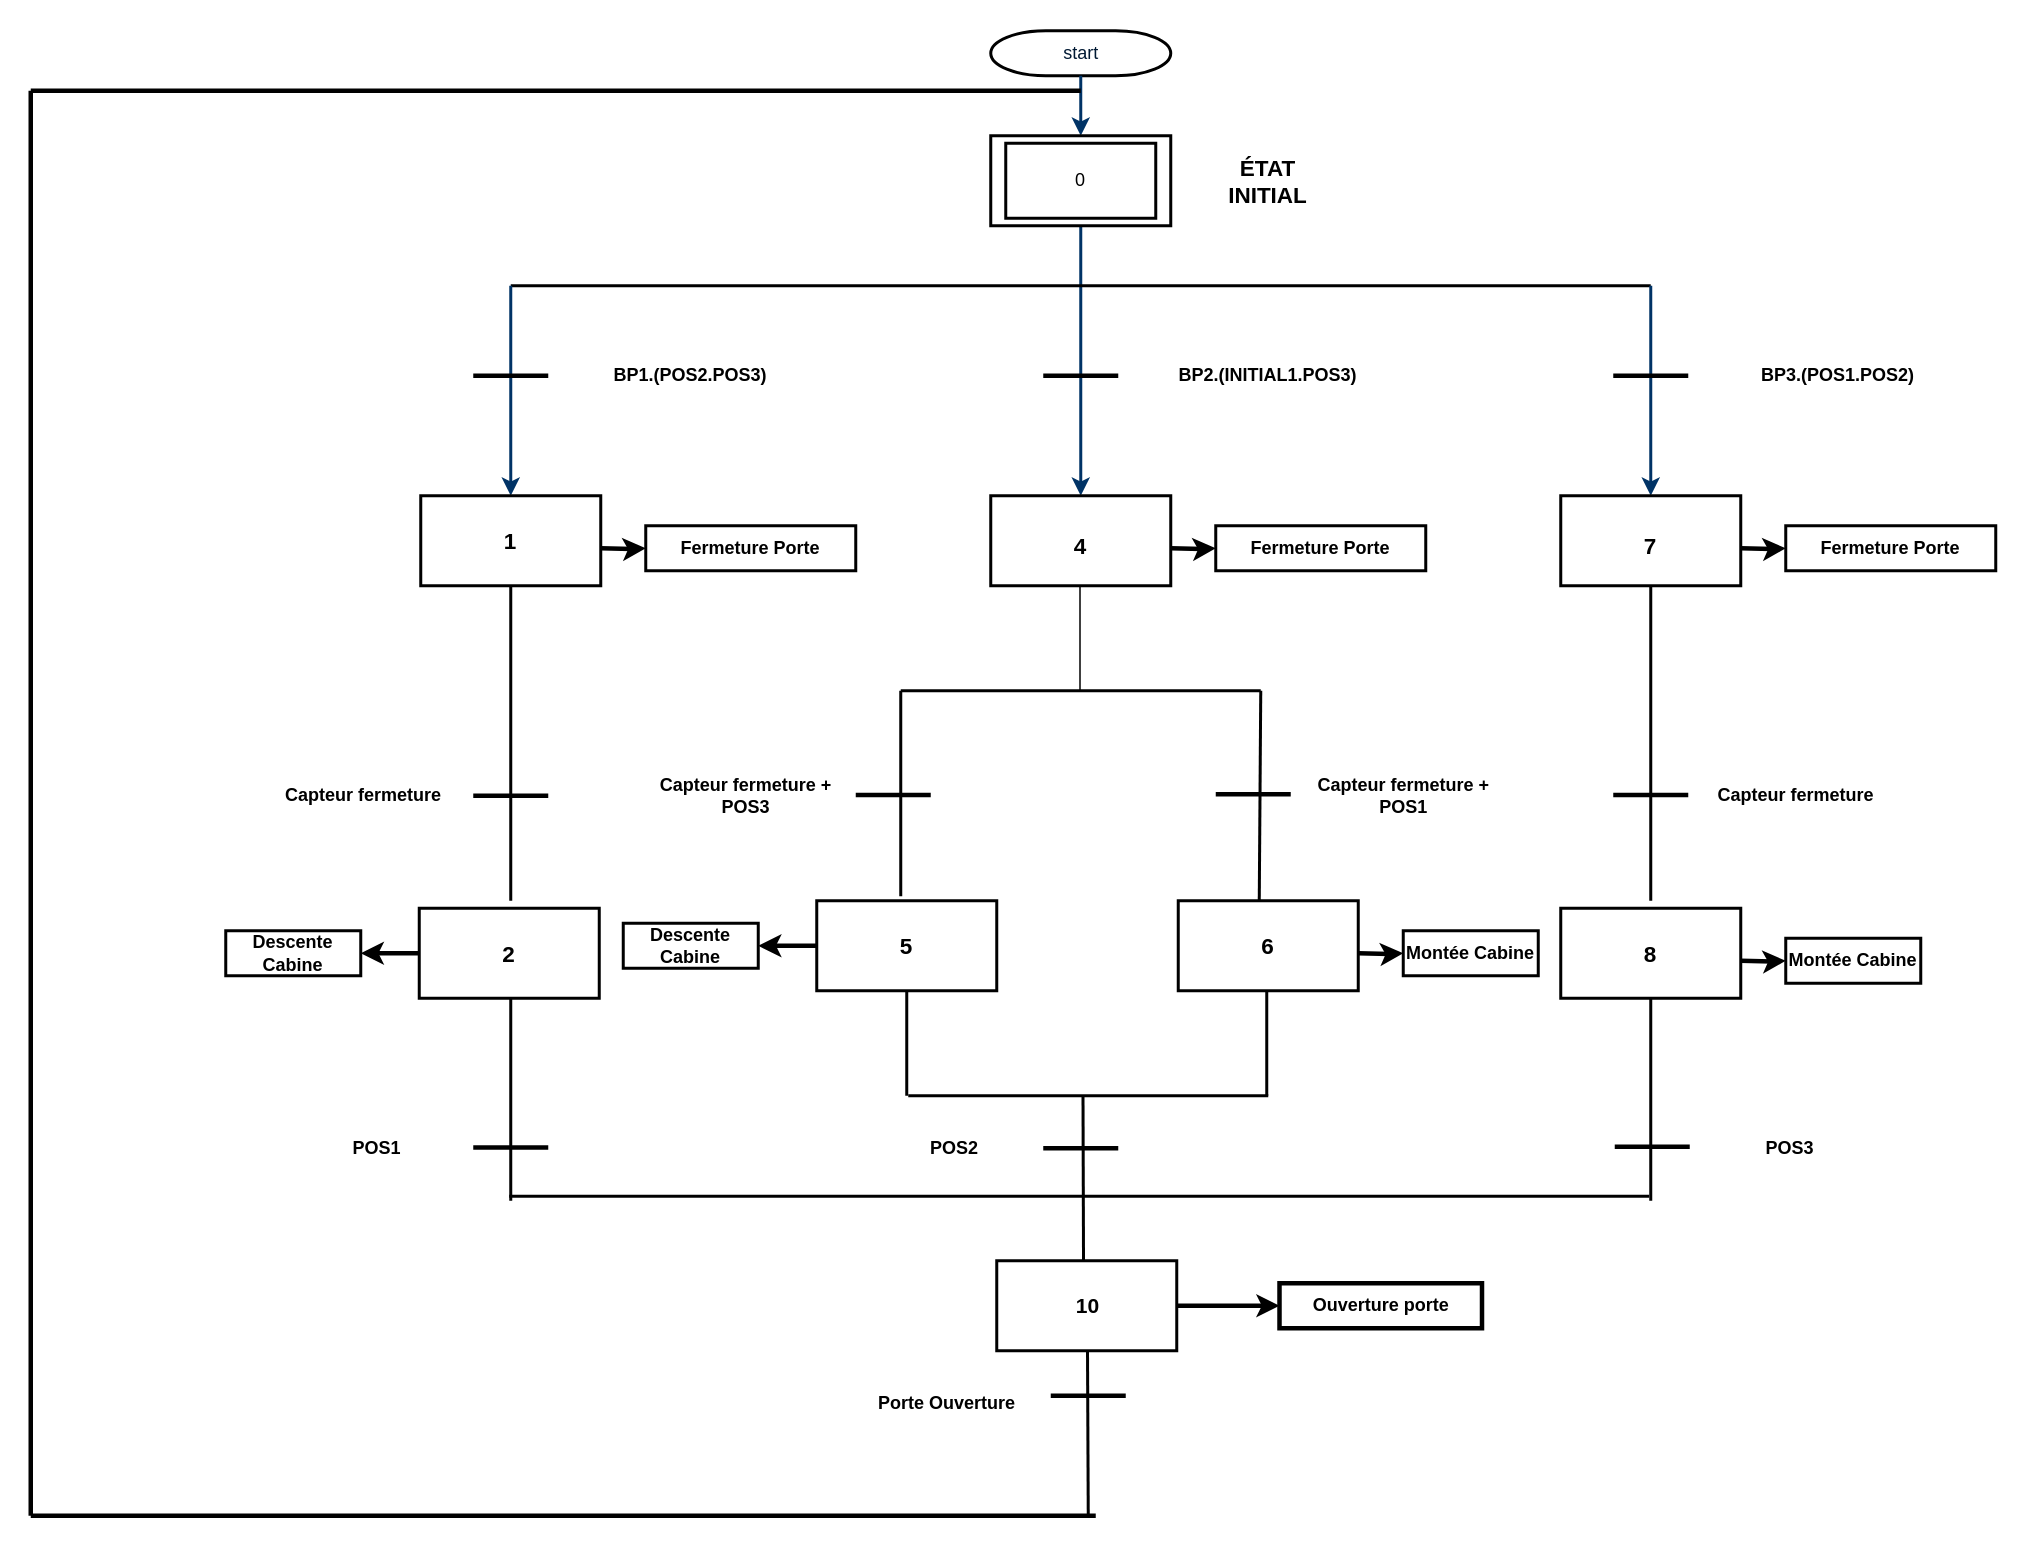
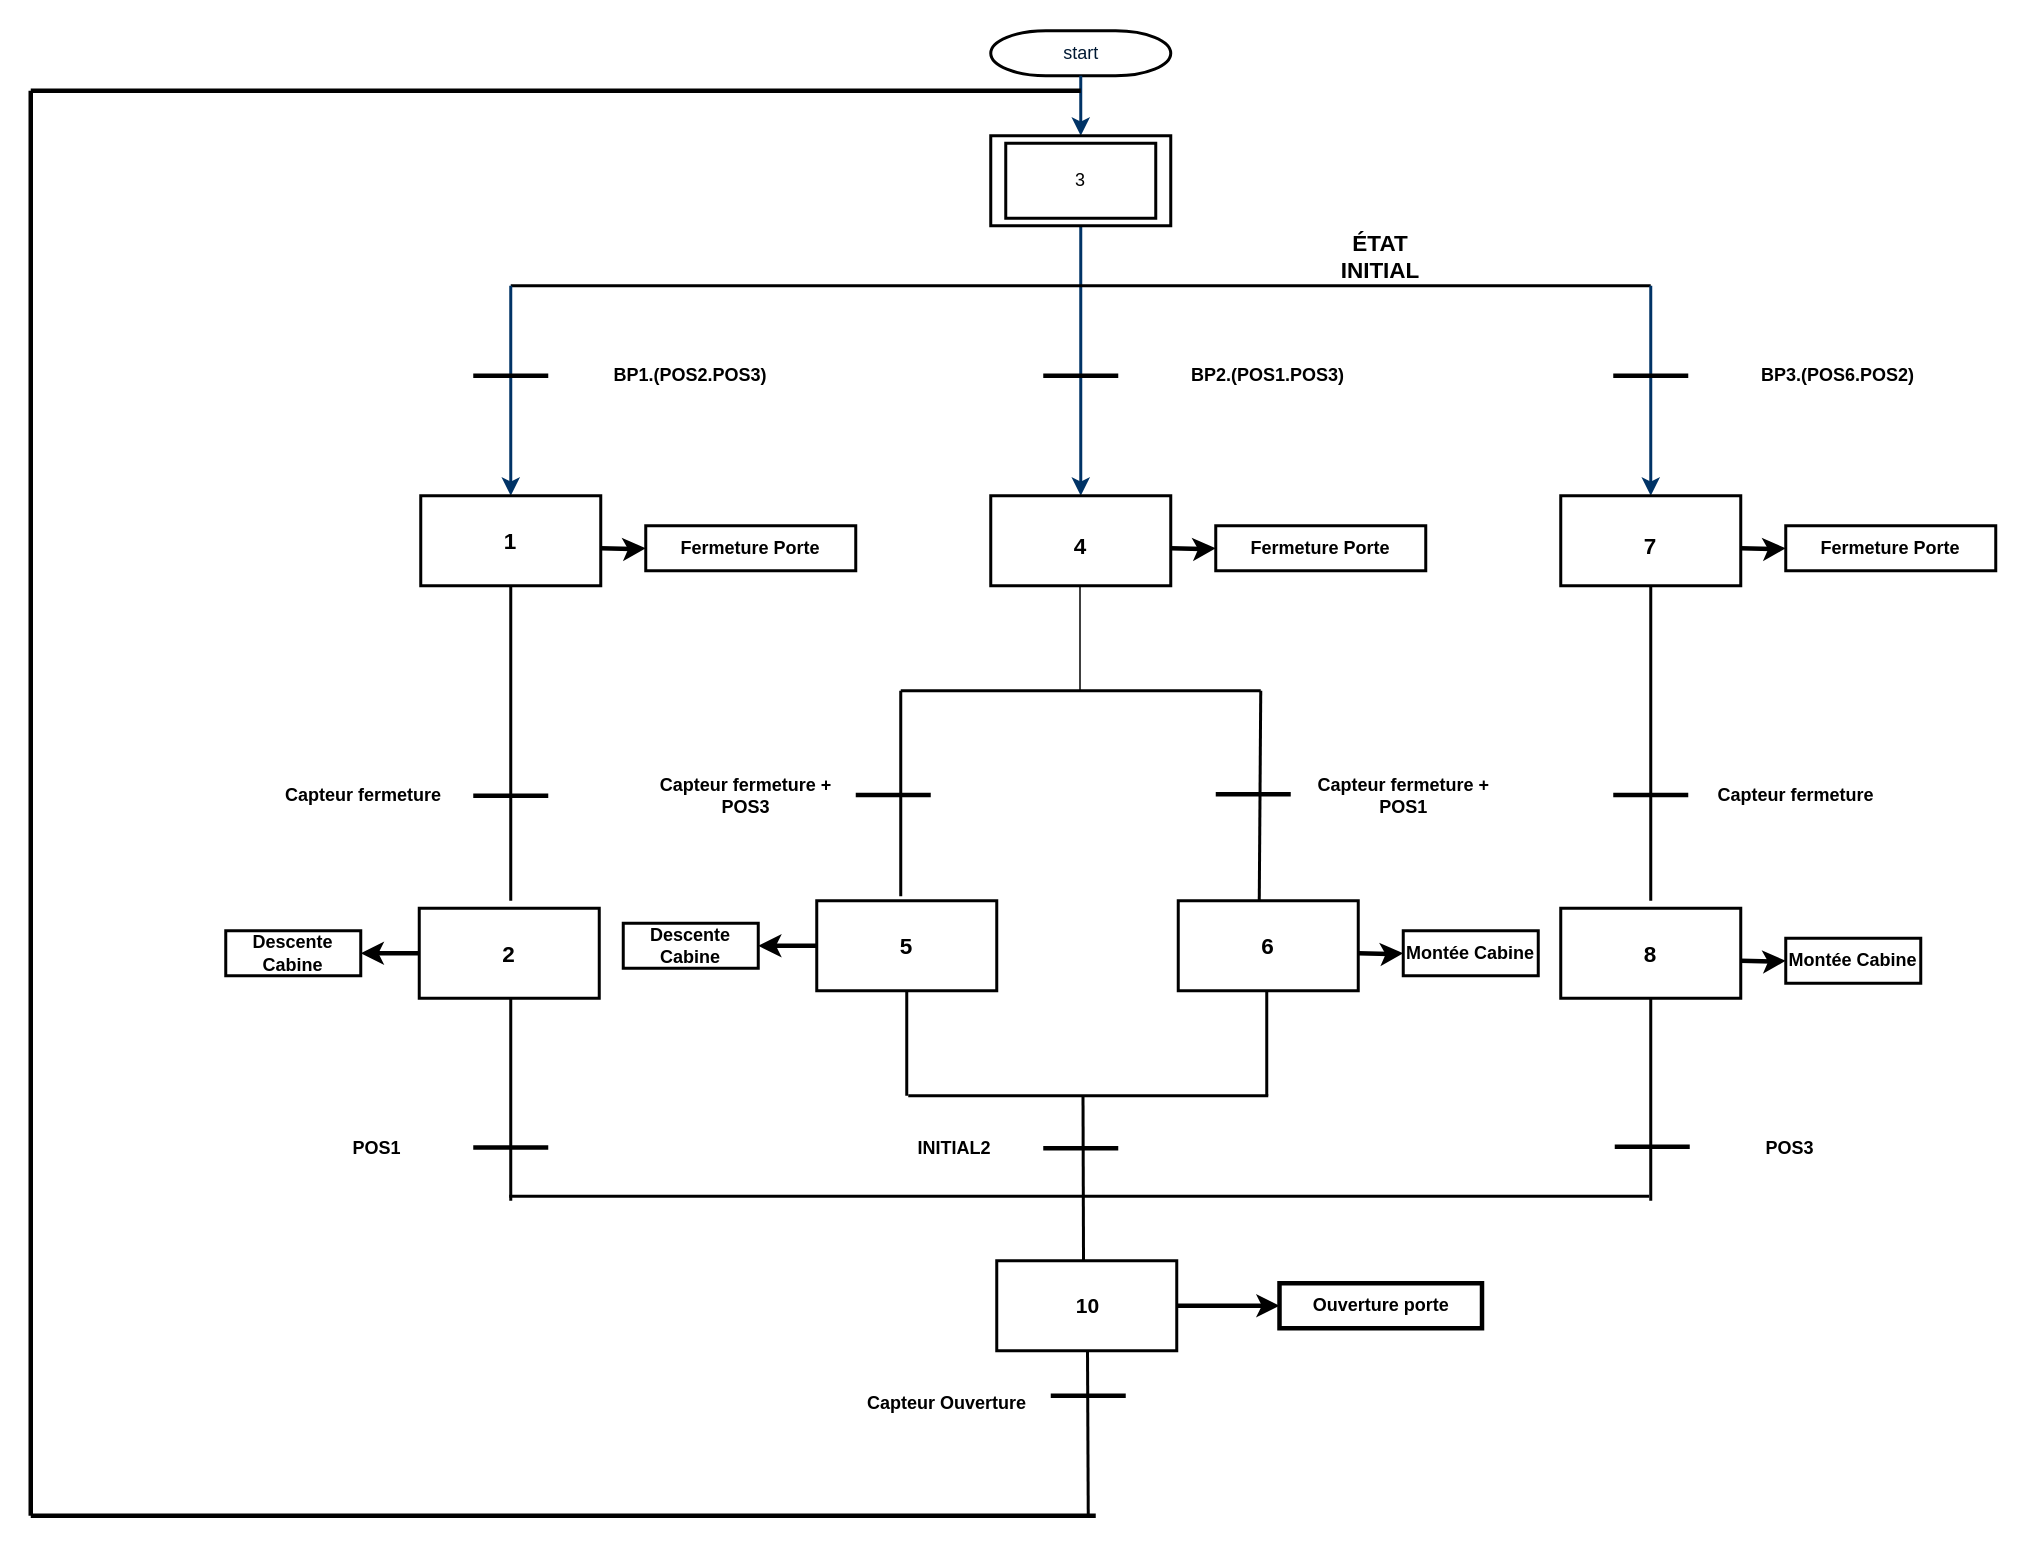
node "0": label "0" -> "3"
node "ÉTAT INITIAL": moved (1268, 181) -> (1381, 256)
node "BP2.(INITIAL1.POS3)": label "BP2.(INITIAL1.POS3)" -> "BP2.(POS1.POS3)"
node "BP3.(POS1.POS2)": label "BP3.(POS1.POS2)" -> "BP3.(POS6.POS2)"
node "POS2": label "POS2" -> "INITIAL2"
node "Porte Ouverture": label "Porte Ouverture" -> "Capteur Ouverture"
